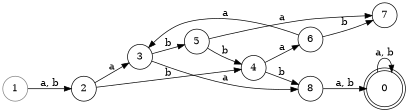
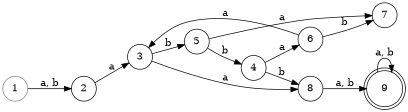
edge "2" -> "4": removed, label "b"
node "0": label "0" -> "9"
